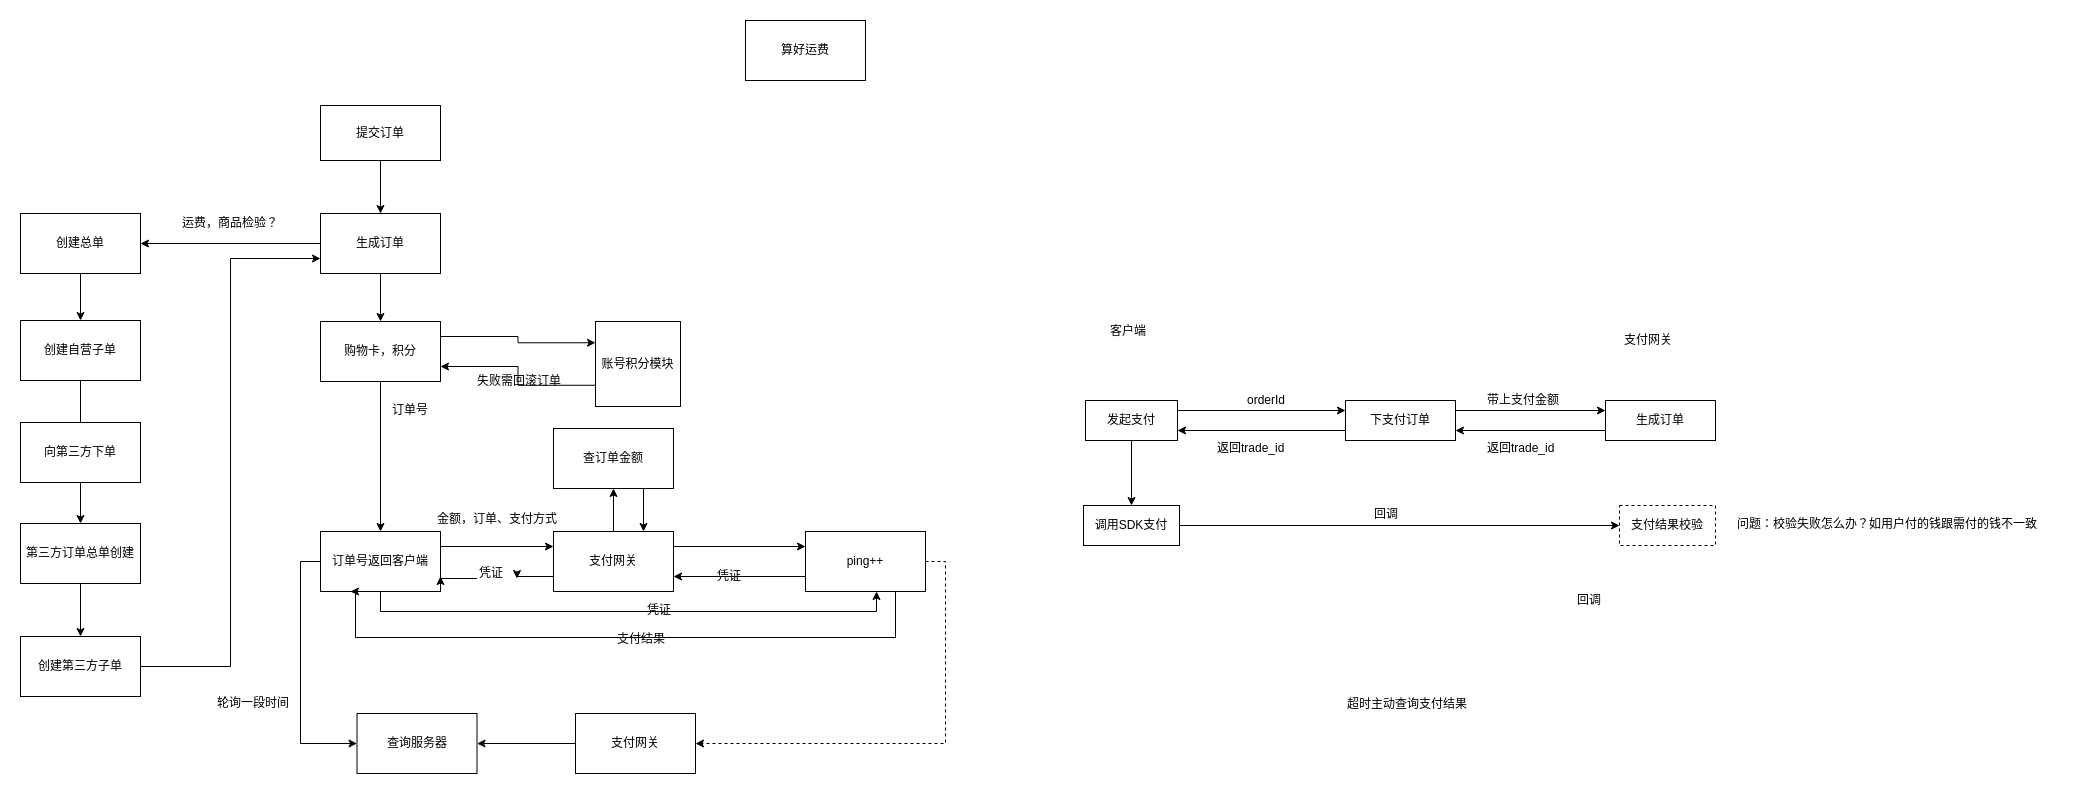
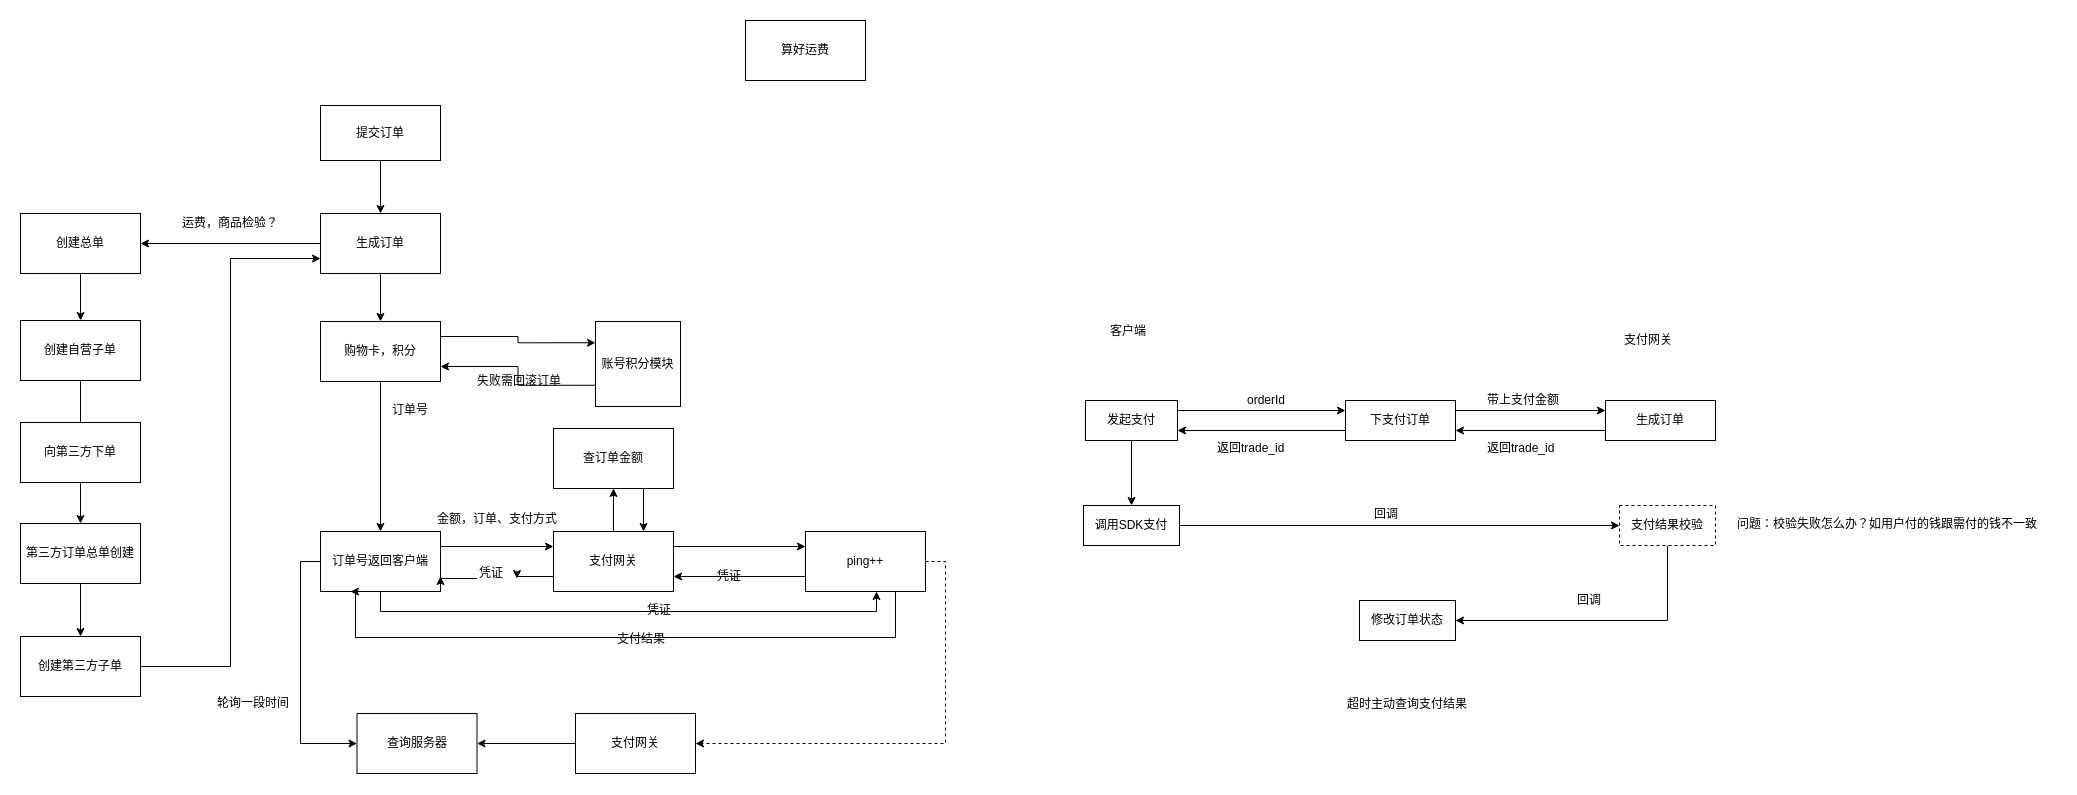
node "修改订单状态": added
edge "支付结果校验" -> "修改订单状态": added
